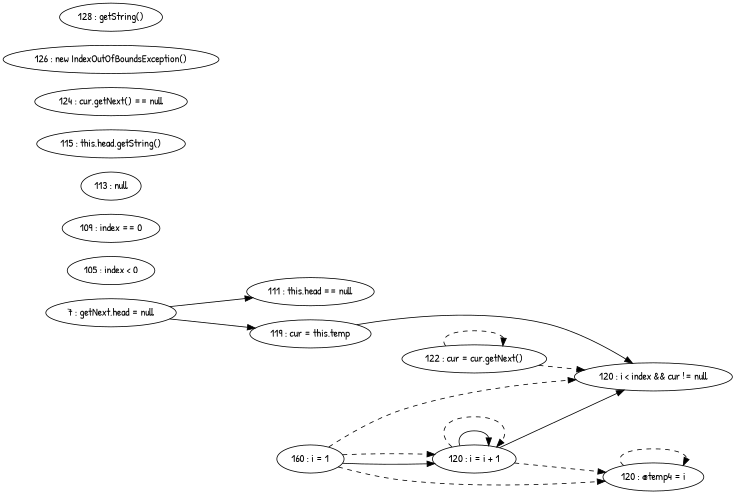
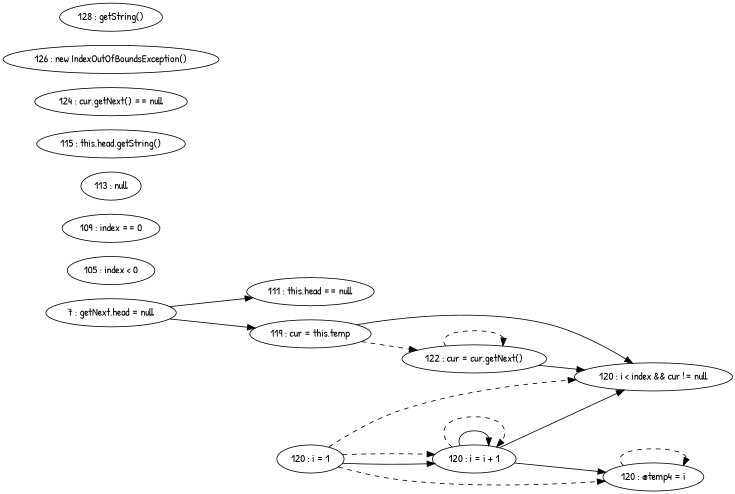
edge "119 : cur = this.temp" -> "122 : cur = cur.getNext()": added
edge "122 : cur = cur.getNext()" -> "120 : i < index && cur != null": style dashed -> solid
node "160 : i = 1": label "160 : i = 1" -> "120 : i = 1"
edge "120 : i = i + 1" -> "120 : @temp4 = i": style dashed -> solid
